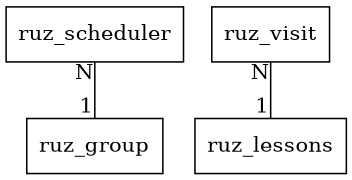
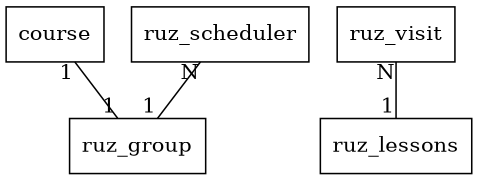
node "course": added
